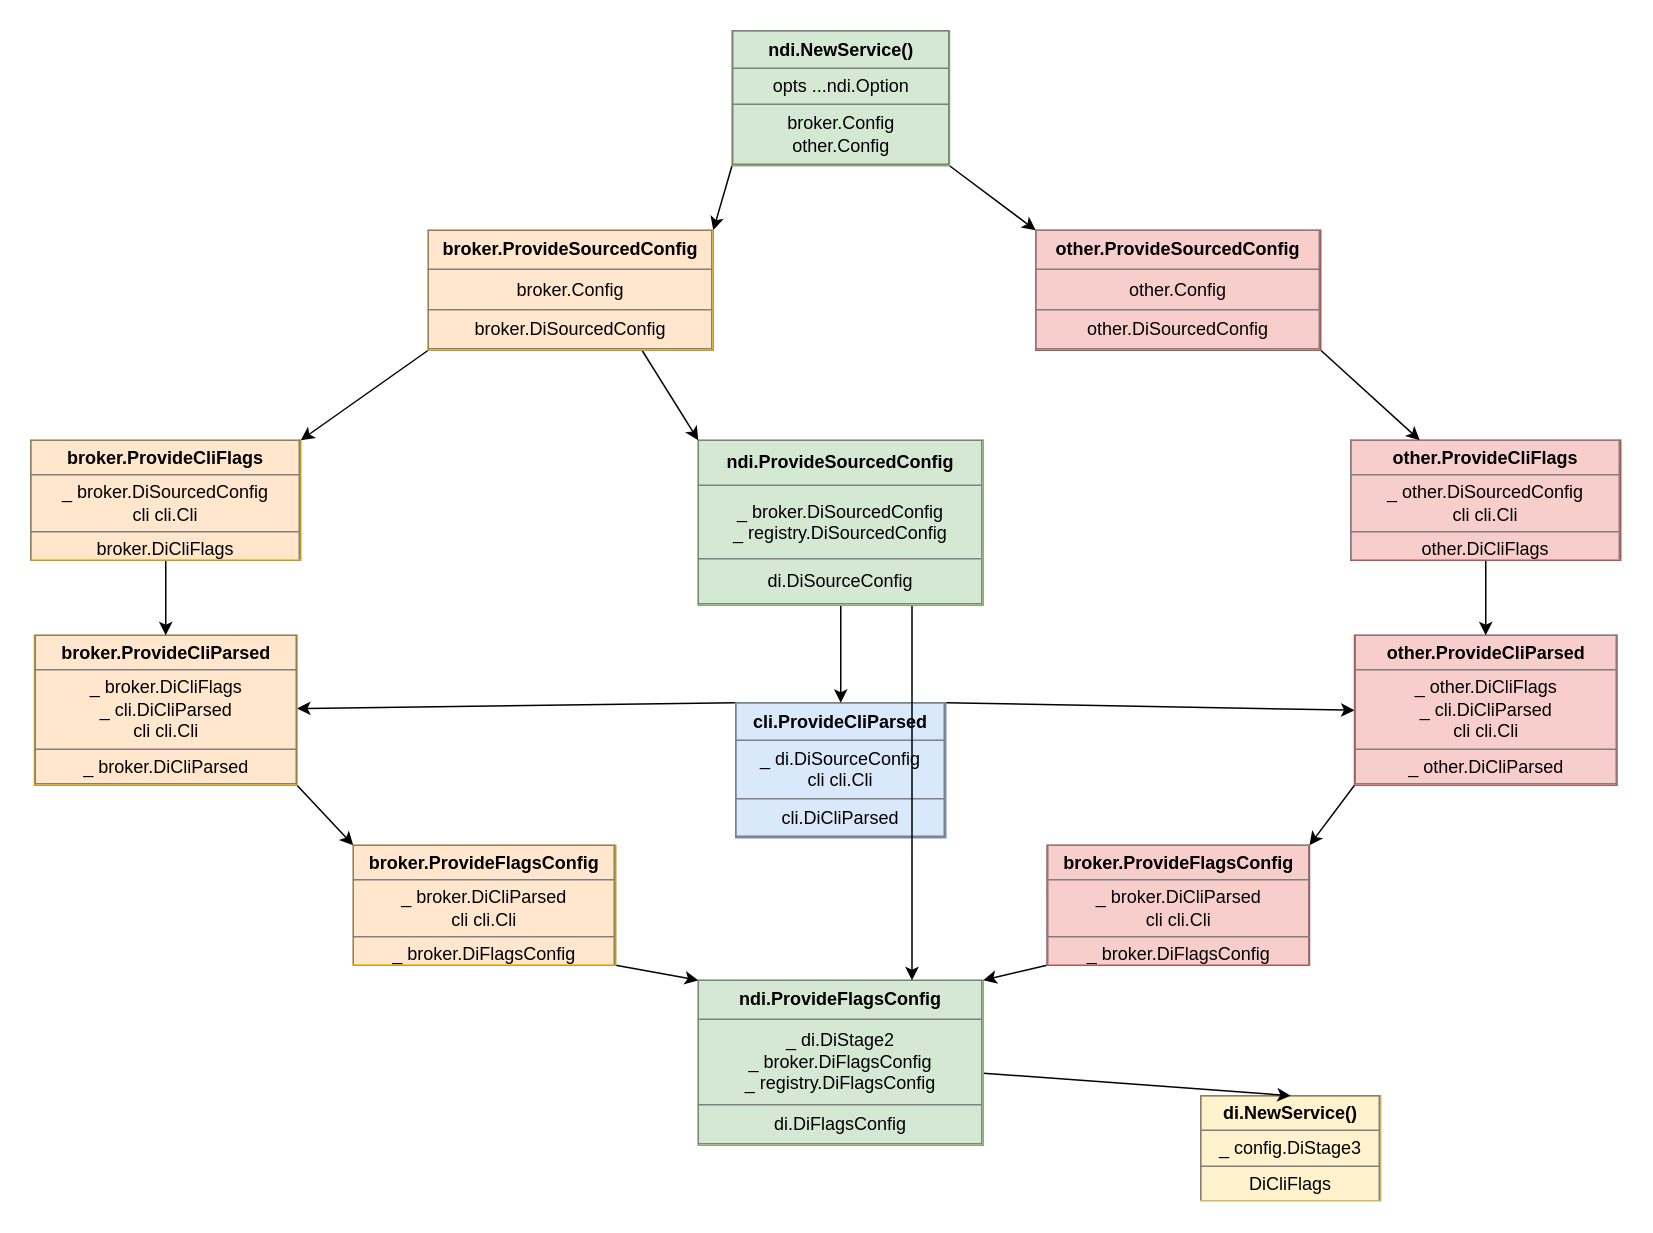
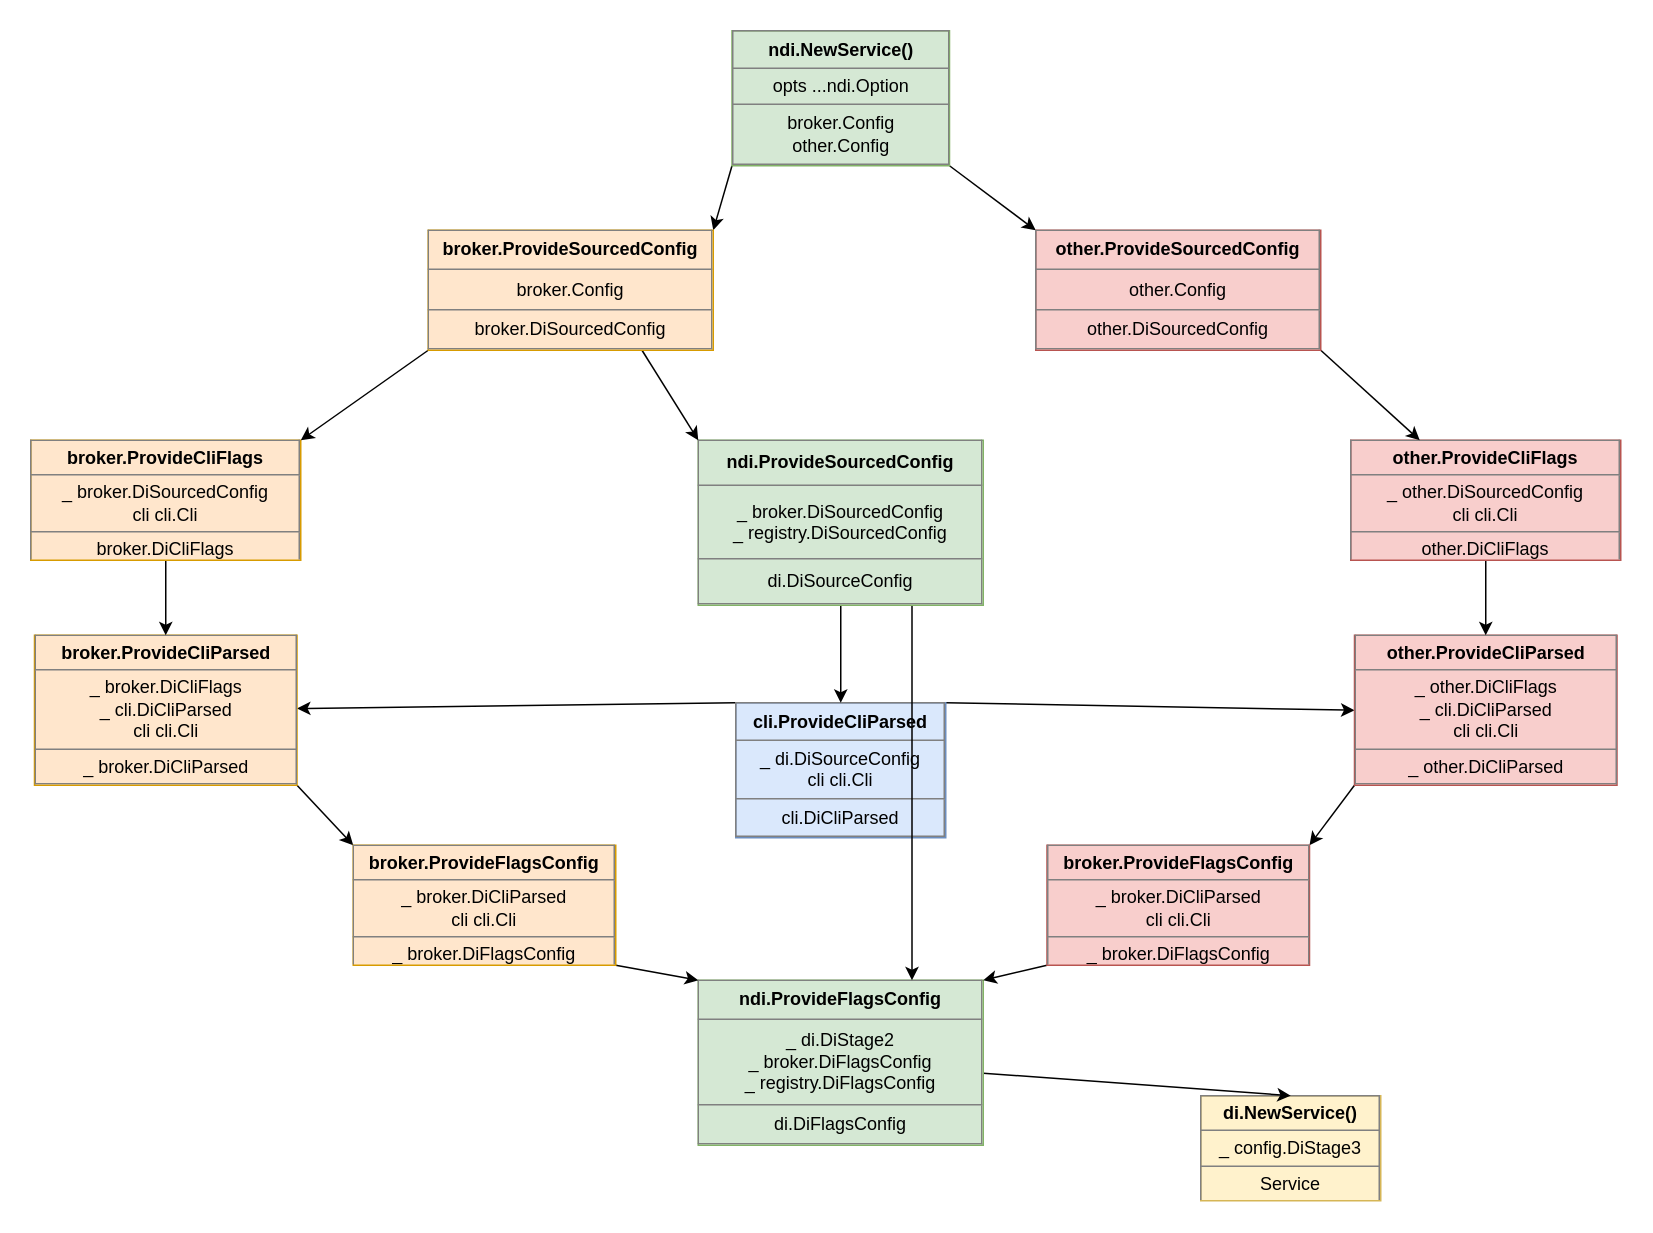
node "di.NewService() _ config.DiStage3 DiCliFlags": label "di.NewService() _ config.DiStage3 DiCliFlags" -> "di.NewService() _ config.DiStage3 Service"
